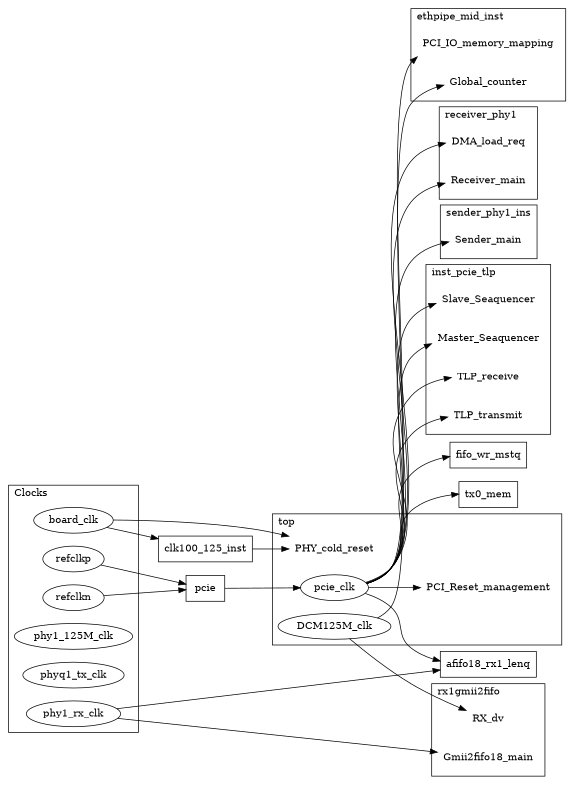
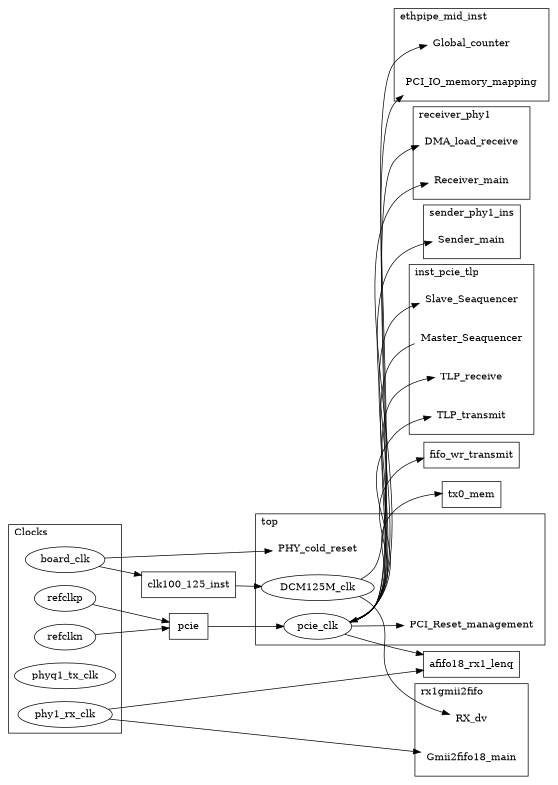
node "DMA_load_req": label "DMA_load_req" -> "DMA_load_receive"
node "fifo_wr_mstq": label "fifo_wr_mstq" -> "fifo_wr_transmit"
edge "pcie_clk" -> "Master_Seaquencer": reversed
edge "clk100_125_inst" -> "PHY_cold_reset": now "clk100_125_inst" -> "DCM125M_clk"
node "phy1_125M_clk": removed
